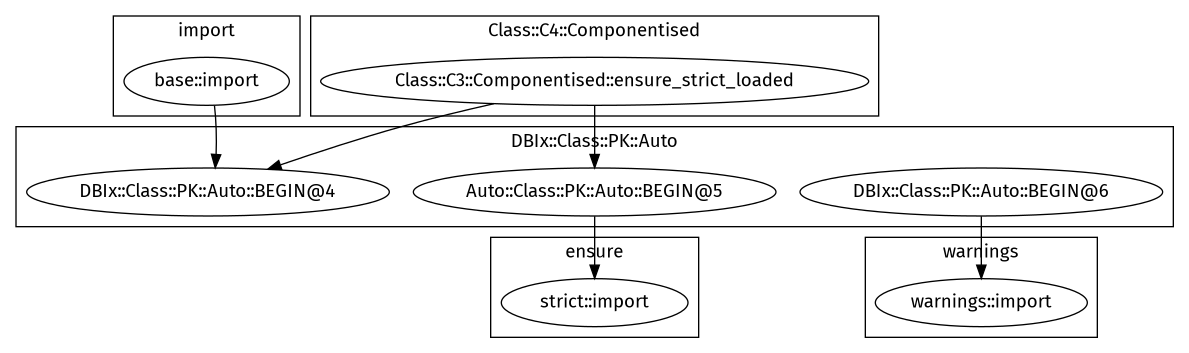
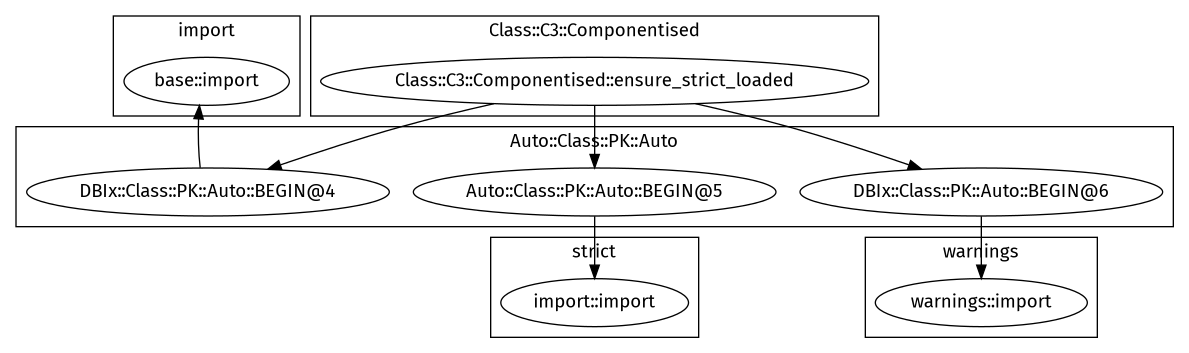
cluster "Class::C4::Componentised": label "Class::C4::Componentised" -> "Class::C3::Componentised"
edge "base::import" -> "DBIx::Class::PK::Auto::BEGIN@4": reversed
edge "Class::C3::Componentised::ensure_strict_loaded" -> "DBIx::Class::PK::Auto::BEGIN@6": added
cluster "DBIx::Class::PK::Auto": label "DBIx::Class::PK::Auto" -> "Auto::Class::PK::Auto"
cluster "ensure": label "ensure" -> "strict"
node "strict::import": label "strict::import" -> "import::import"
